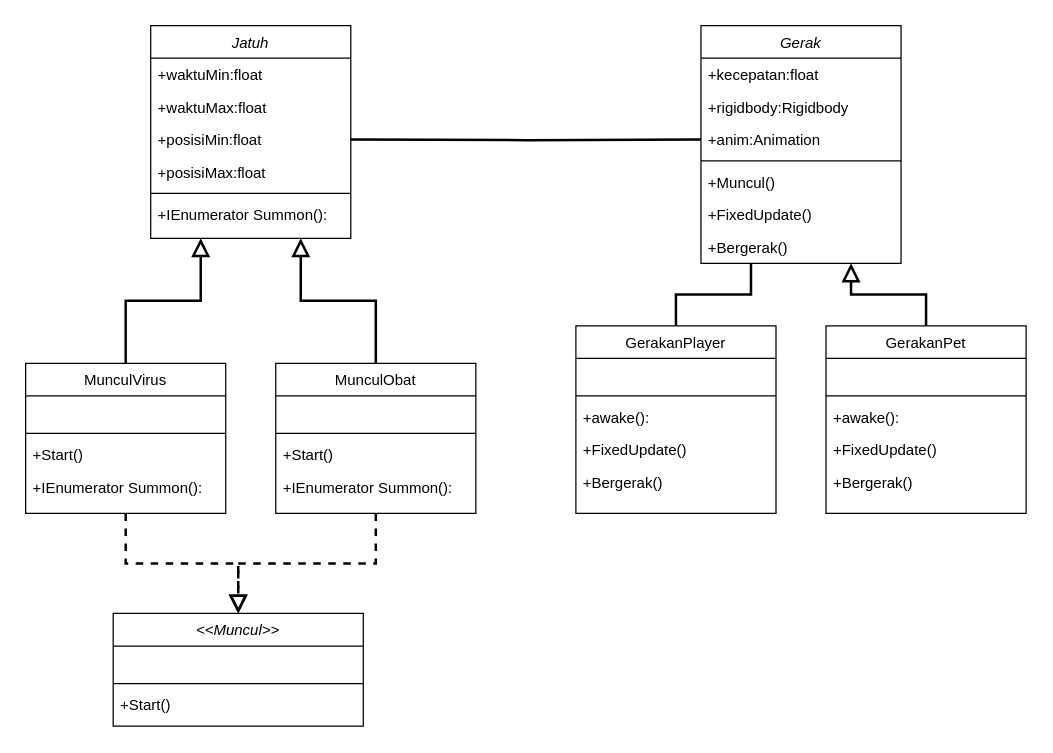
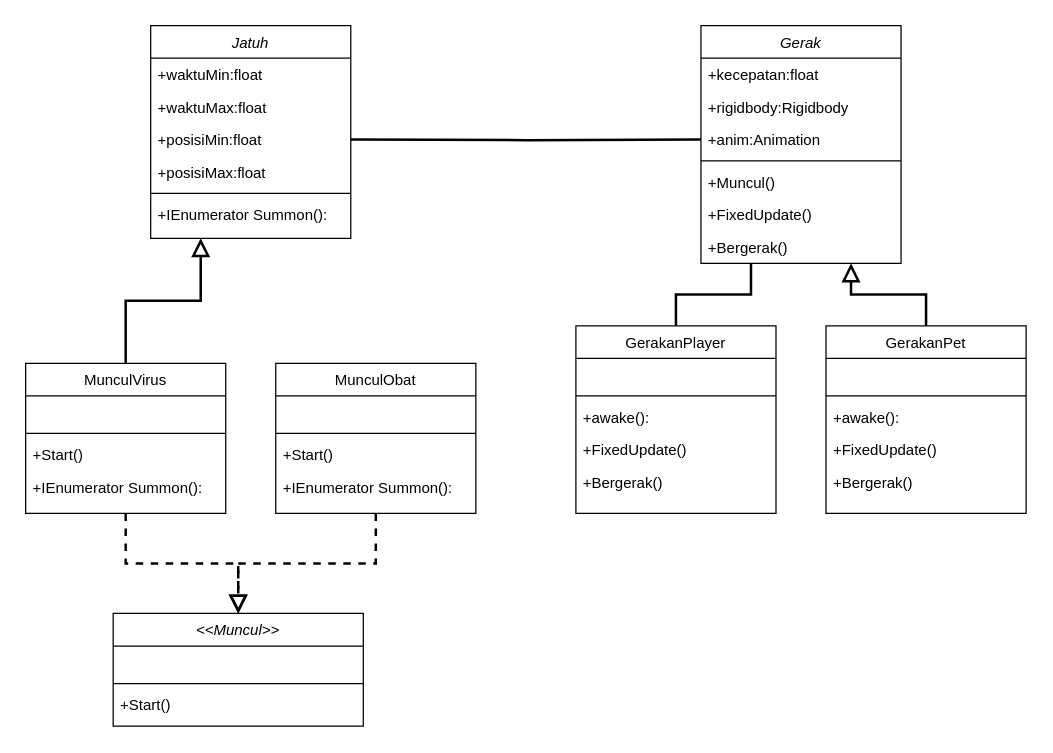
edge "MunculObat" -> "Jatuh": removed
